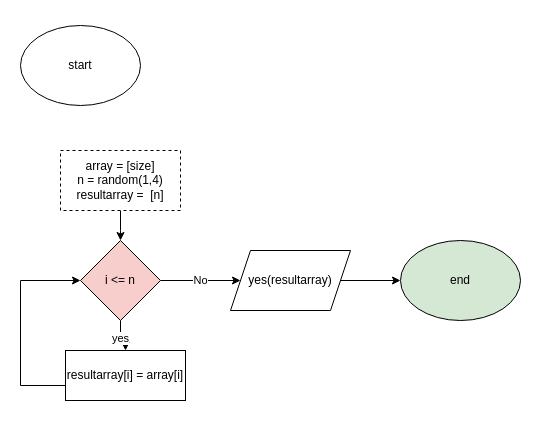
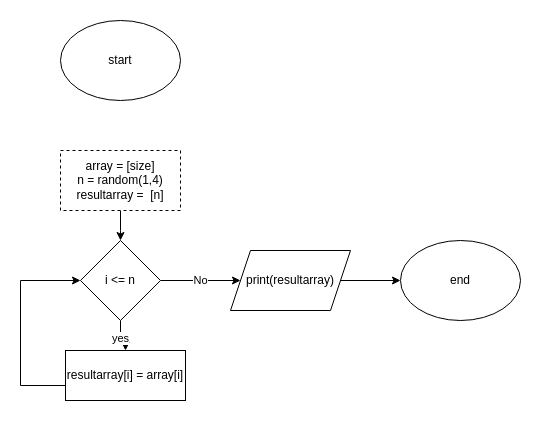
node "start": moved (81, 66) -> (121, 61)
node "i <= n": fillcolor #f8cecc -> #ffffff
node "yes(resultarray)": label "yes(resultarray)" -> "print(resultarray)"
node "end": fillcolor #d5e8d4 -> #ffffff
